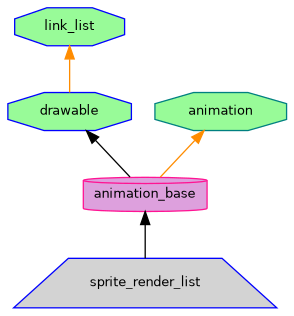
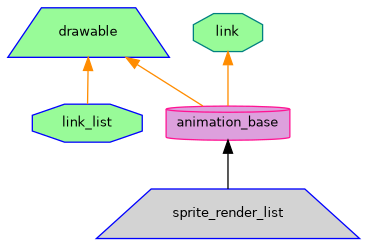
edge "drawable" -> "link_list": reversed
node "drawable": shape octagon -> trapezium
node "animation": label "animation" -> "link"
edge "animation_base" -> "drawable": color black -> darkorange
